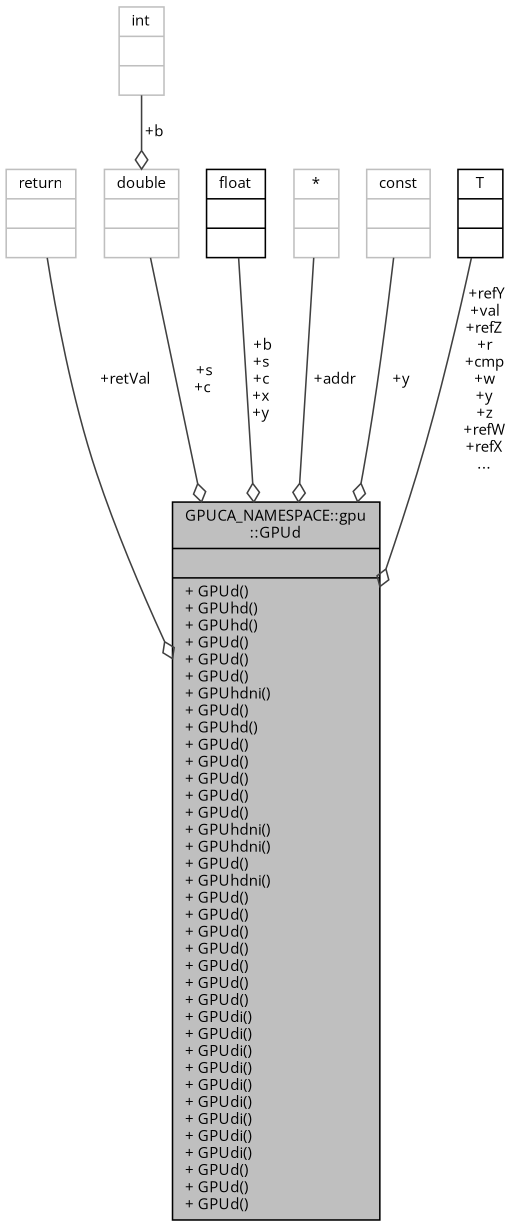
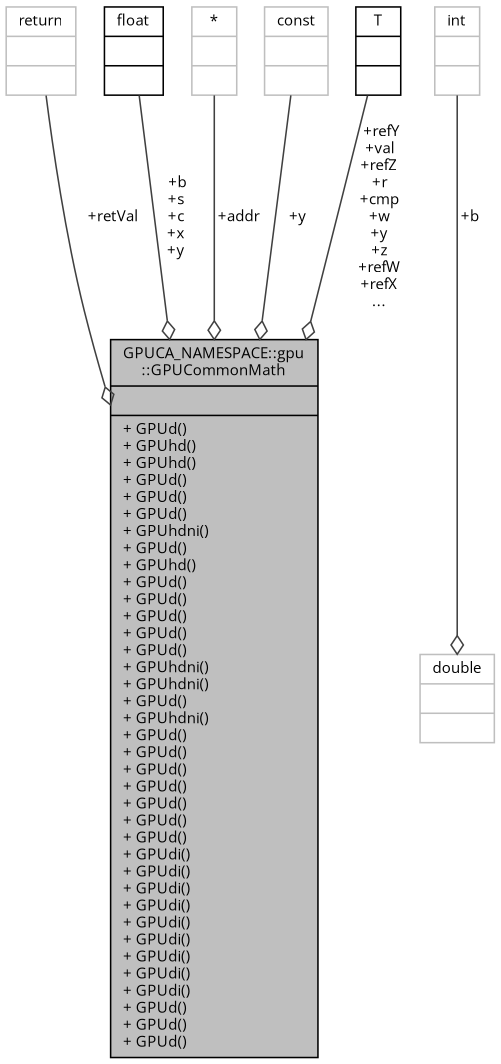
edge "double" -> "GPUCA_NAMESPACE::gpu": removed, label "+s +c"
node "GPUCA_NAMESPACE::gpu": text "::GPUd" -> "::GPUCommonMath"
